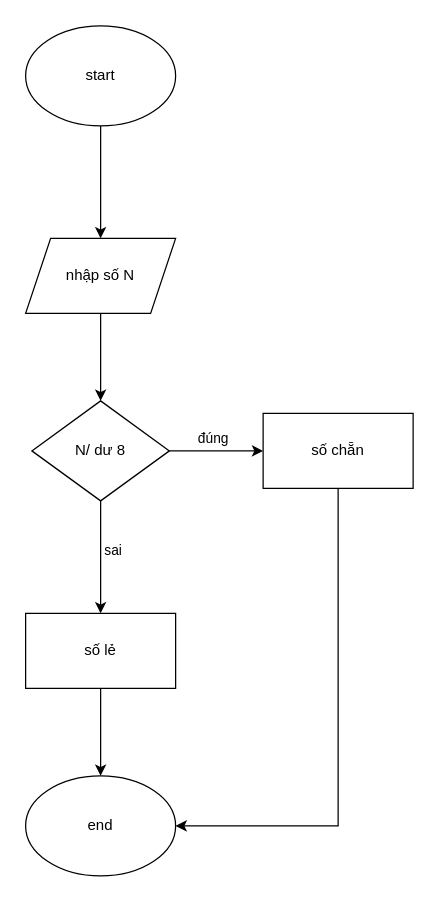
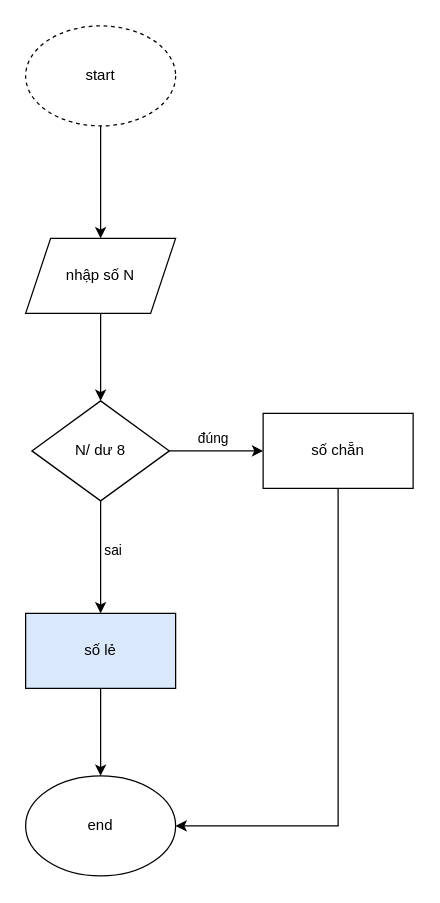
node "start": style solid -> dashed
node "số lẻ": fillcolor #ffffff -> #dae8fc
